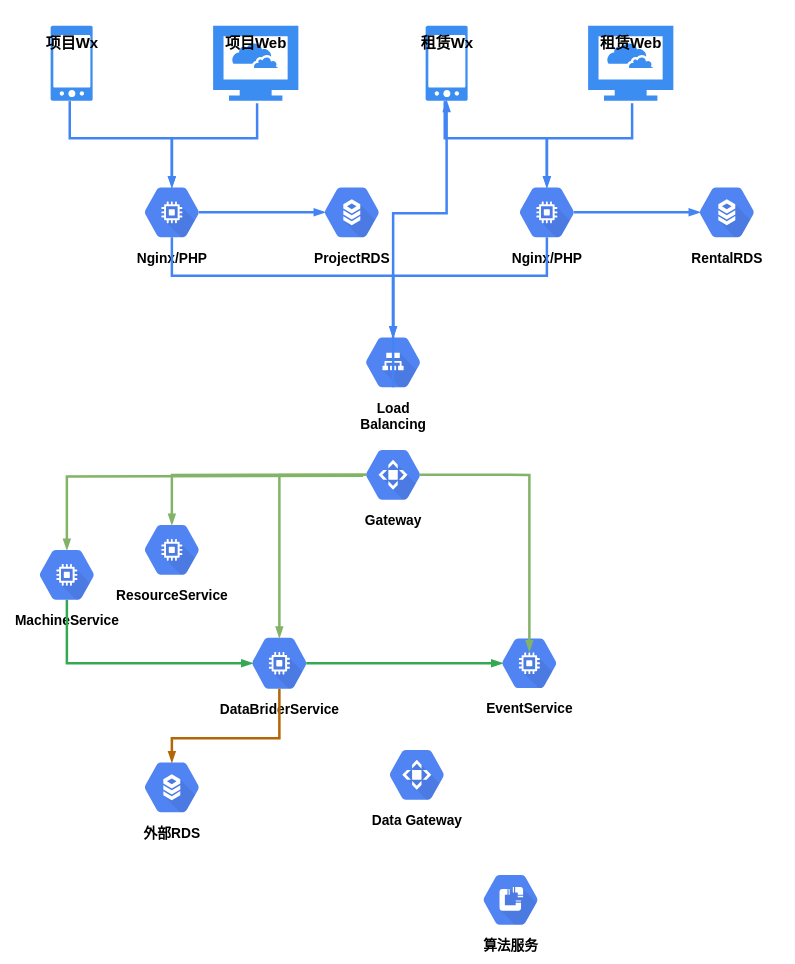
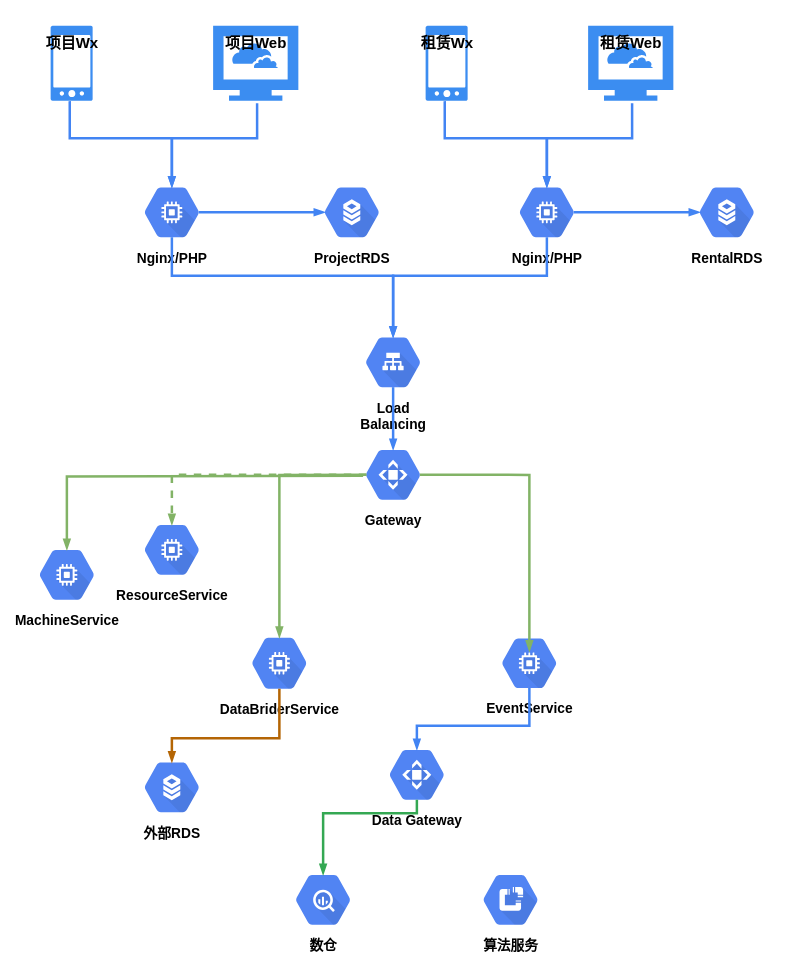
edge "Load Balancing" -> "租赁Wx": now "Load Balancing" -> "Gateway"
edge "Gateway" -> "ResourceService": style solid -> dashed
edge "MachineService" -> "DataBriderService": removed
edge "DataBriderService" -> "EventService": removed
edge "EventService" -> "Data Gateway": added
edge "Data Gateway" -> "数仓": added
node "数仓": added
